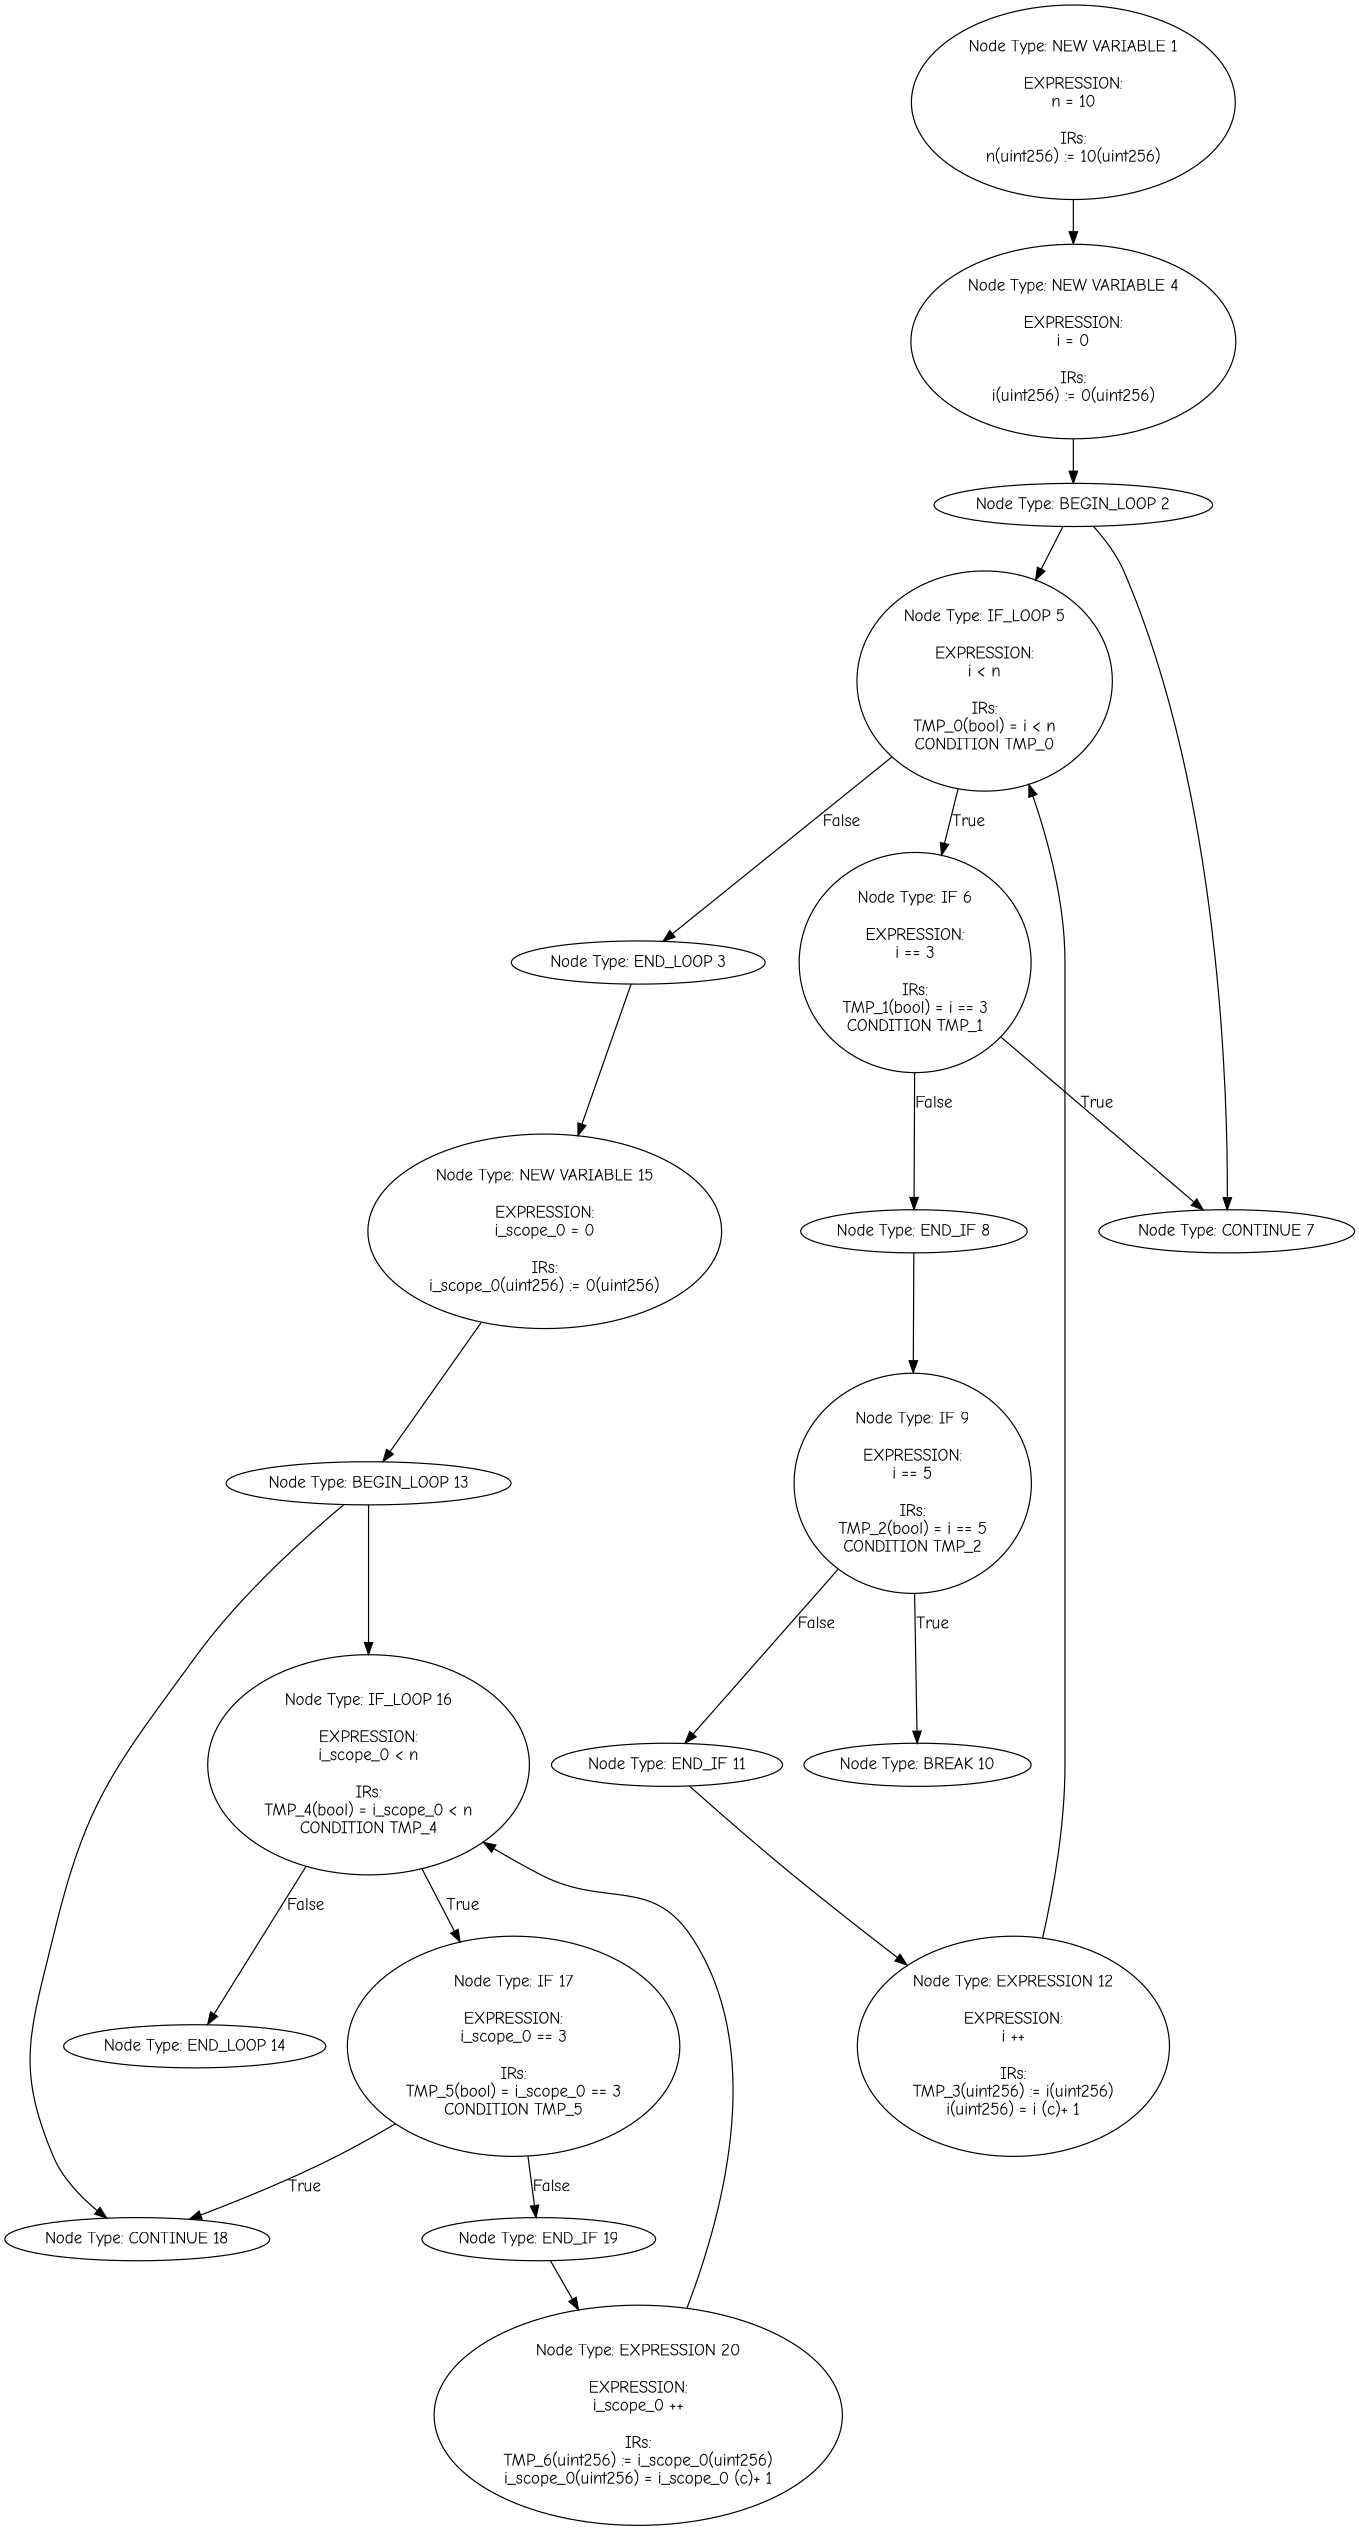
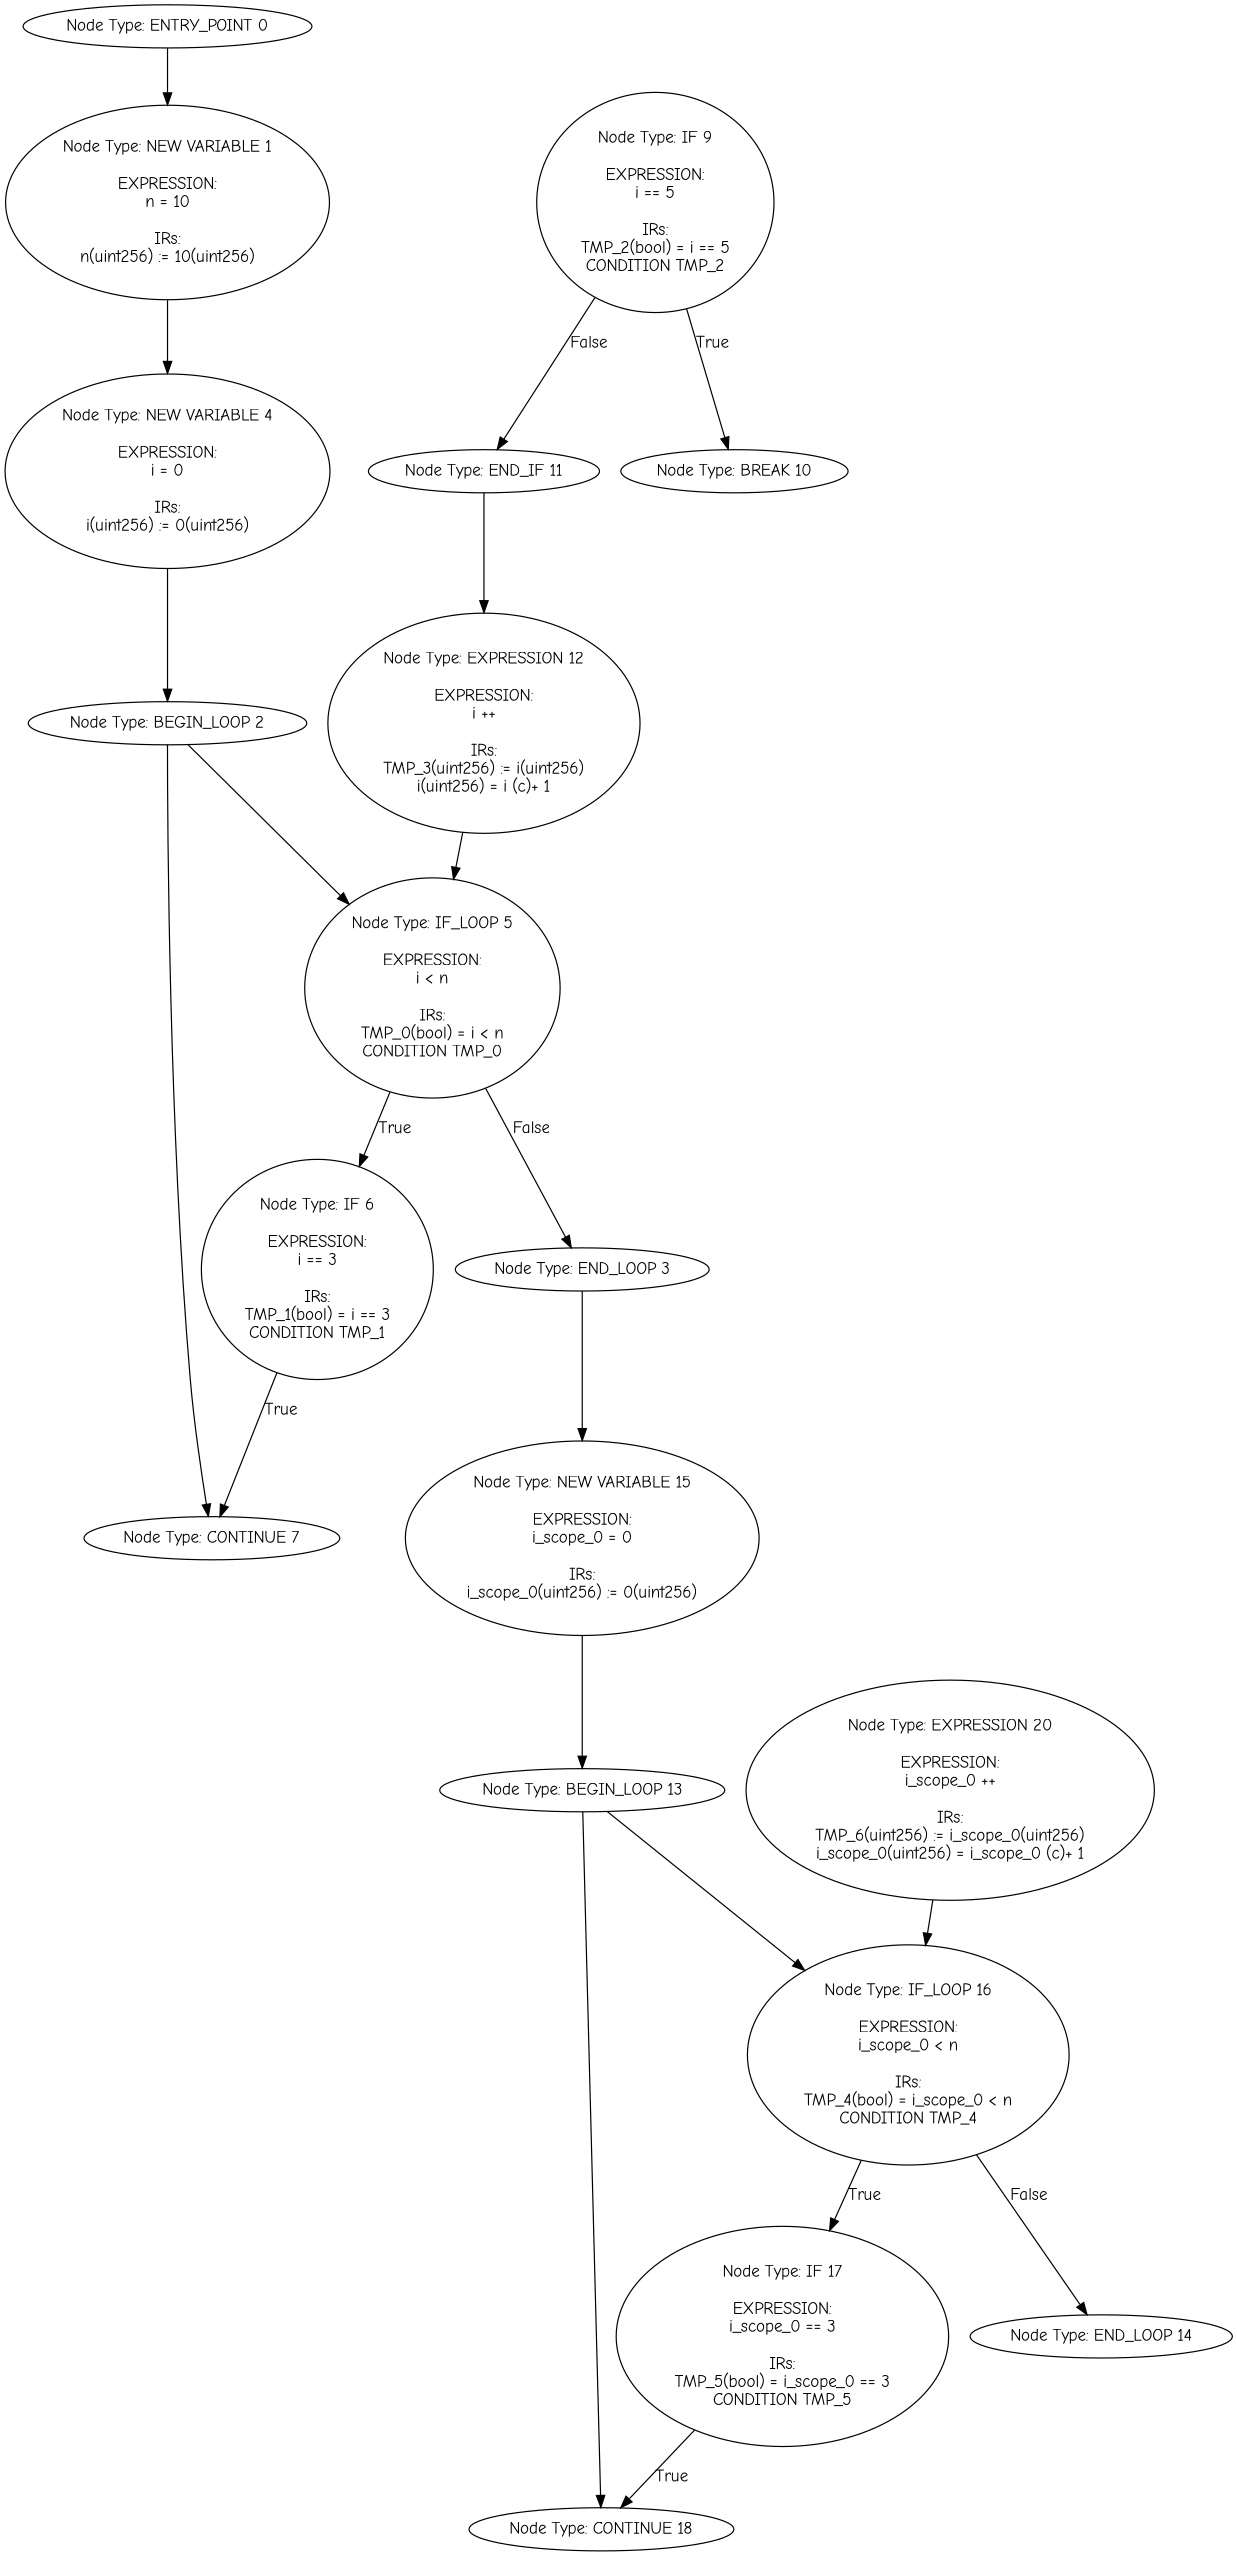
node "Node Type: ENTRY_POINT 0": added
node "Node Type: END_IF 8": removed
node "Node Type: END_IF 19": removed
